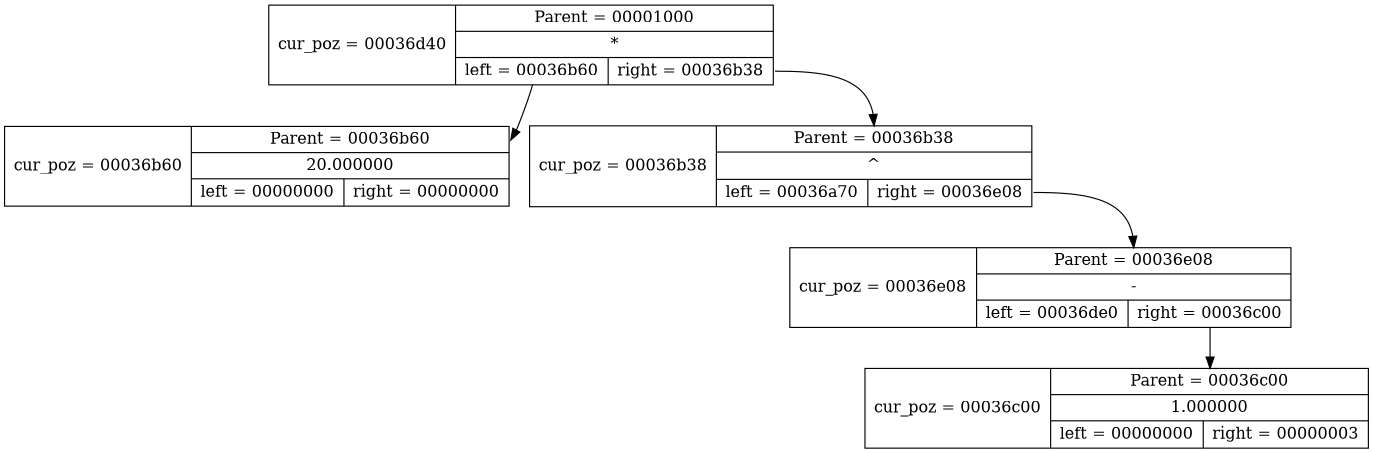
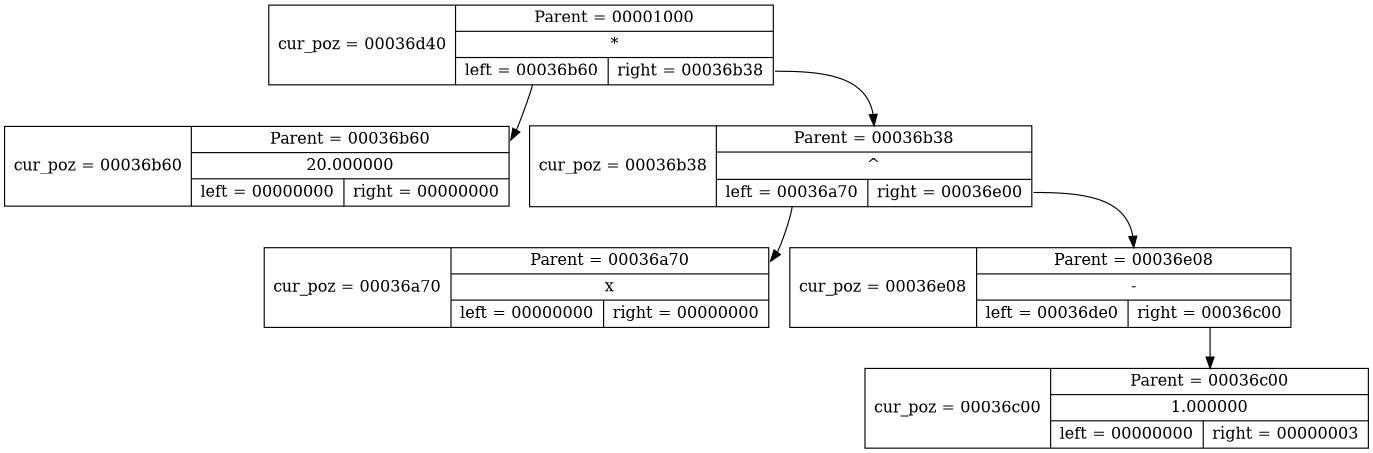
node "cur_poz = 00036b38": text "right = 00036e08" -> "right = 00036e00"
node "cur_poz = 00036a70": added
